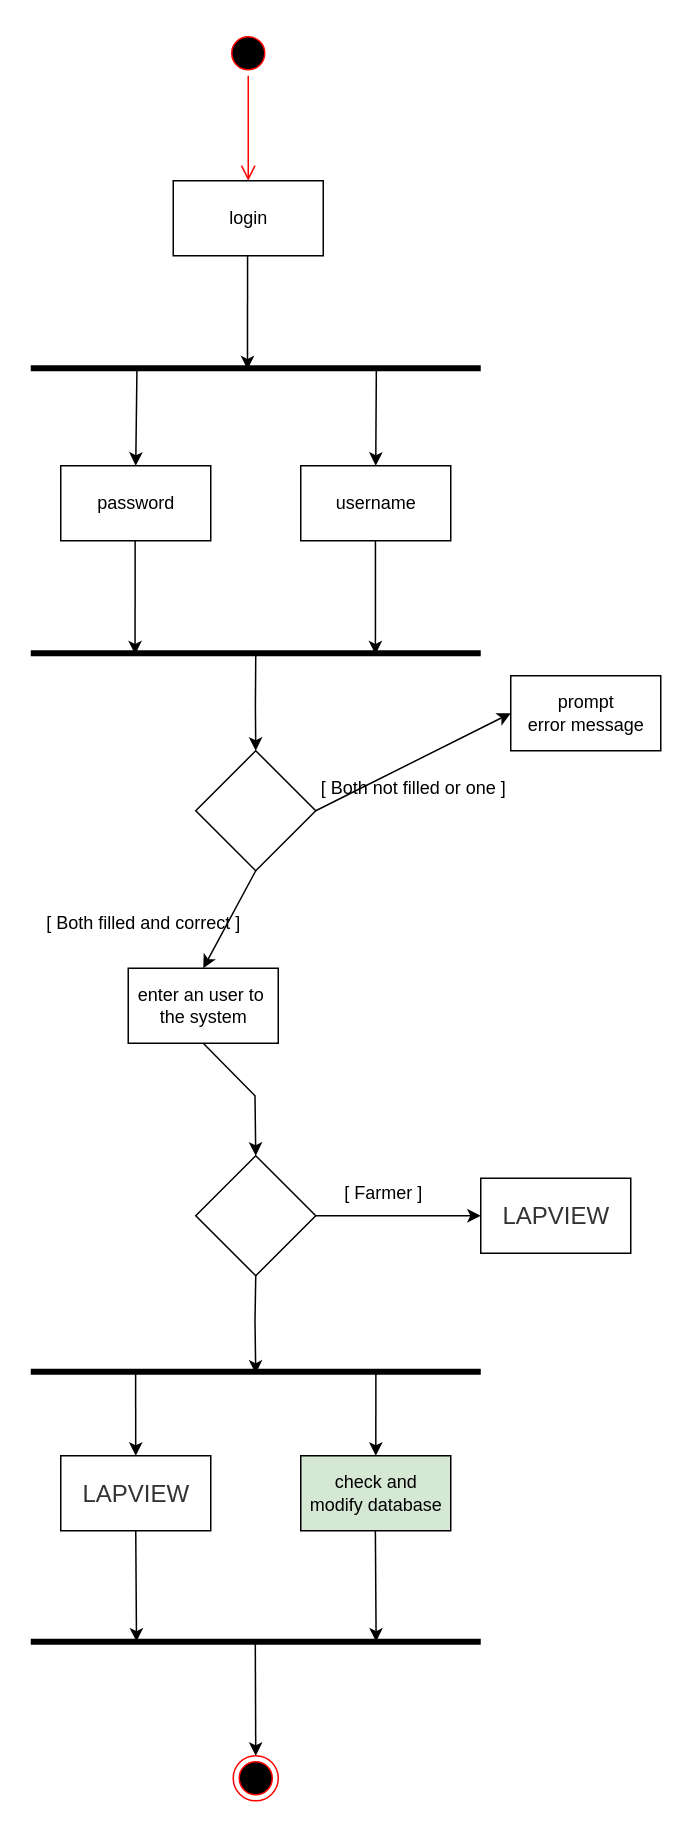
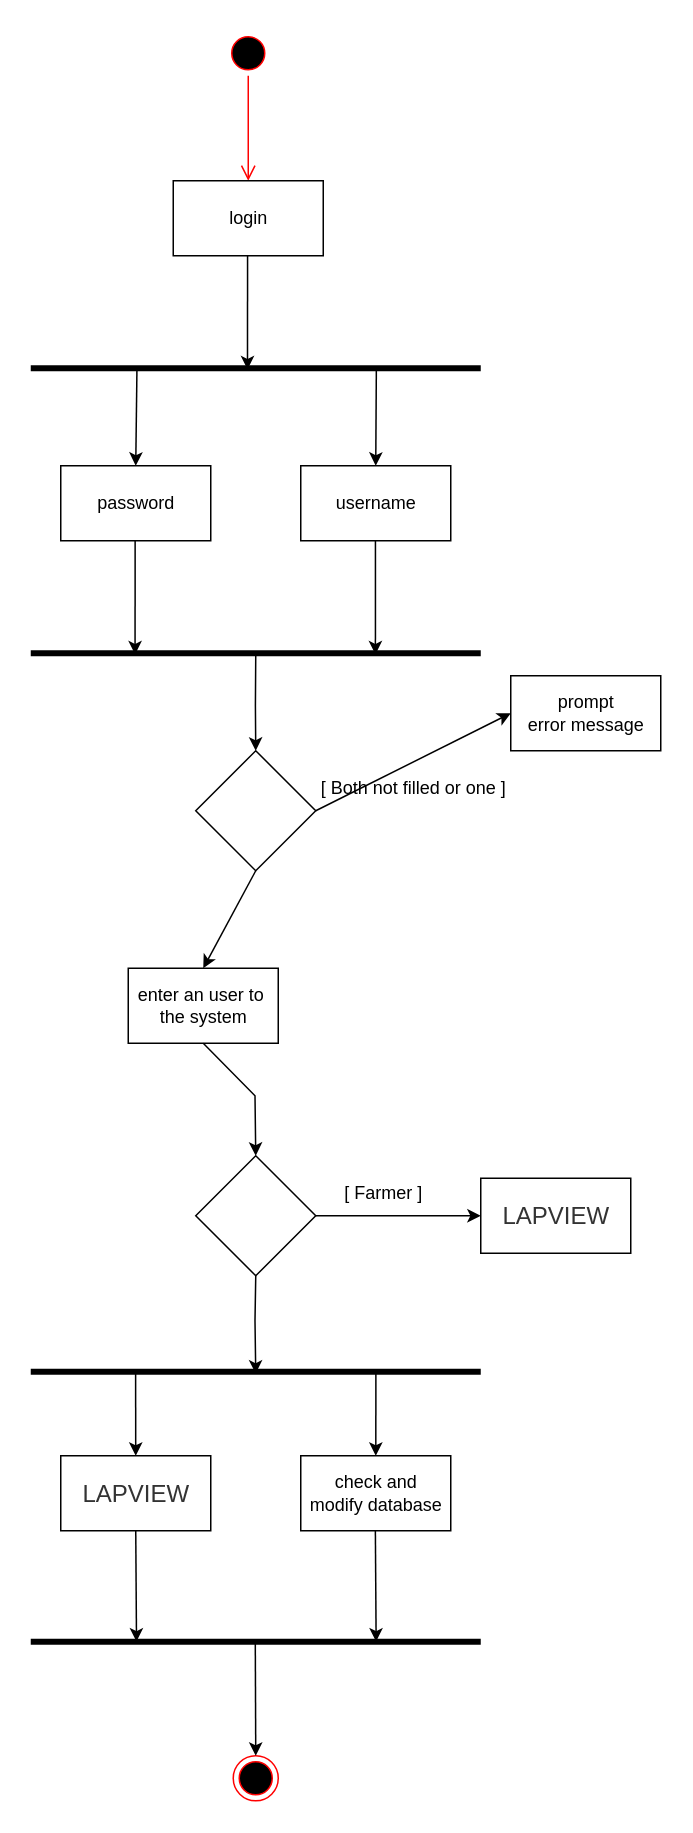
node "[ Both filled and correct ]": removed
node "check and modify database": fillcolor #d5e8d4 -> #ffffff
